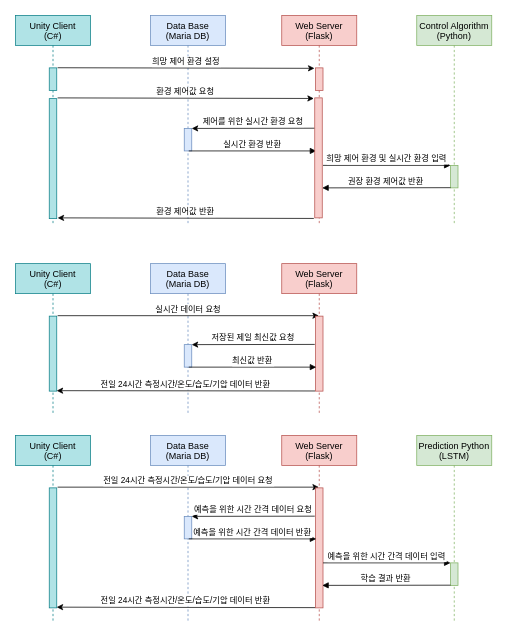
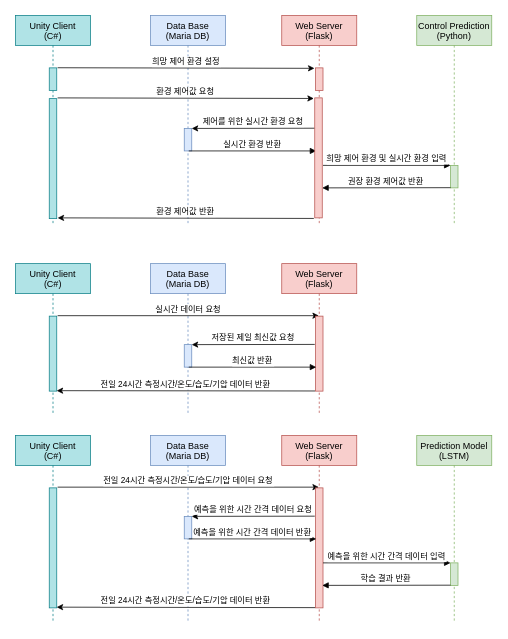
node "Control Algorithm (Python)": label "Control Algorithm (Python)" -> "Control Prediction (Python)"
node "Prediction Python (LSTM)": label "Prediction Python (LSTM)" -> "Prediction Model (LSTM)"
